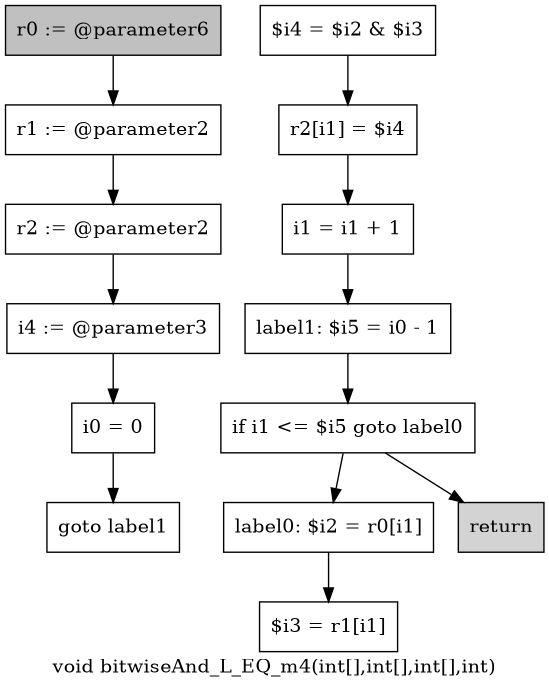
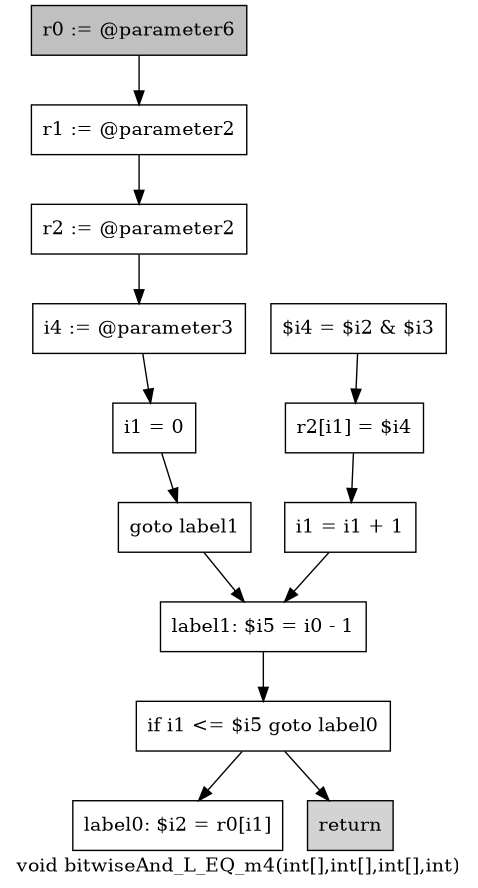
node "i0 = 0": label "i0 = 0" -> "i1 = 0"
edge "goto label1" -> "label1: $i5 = i0 - 1": added
node "$i3 = r1[i1]": removed
